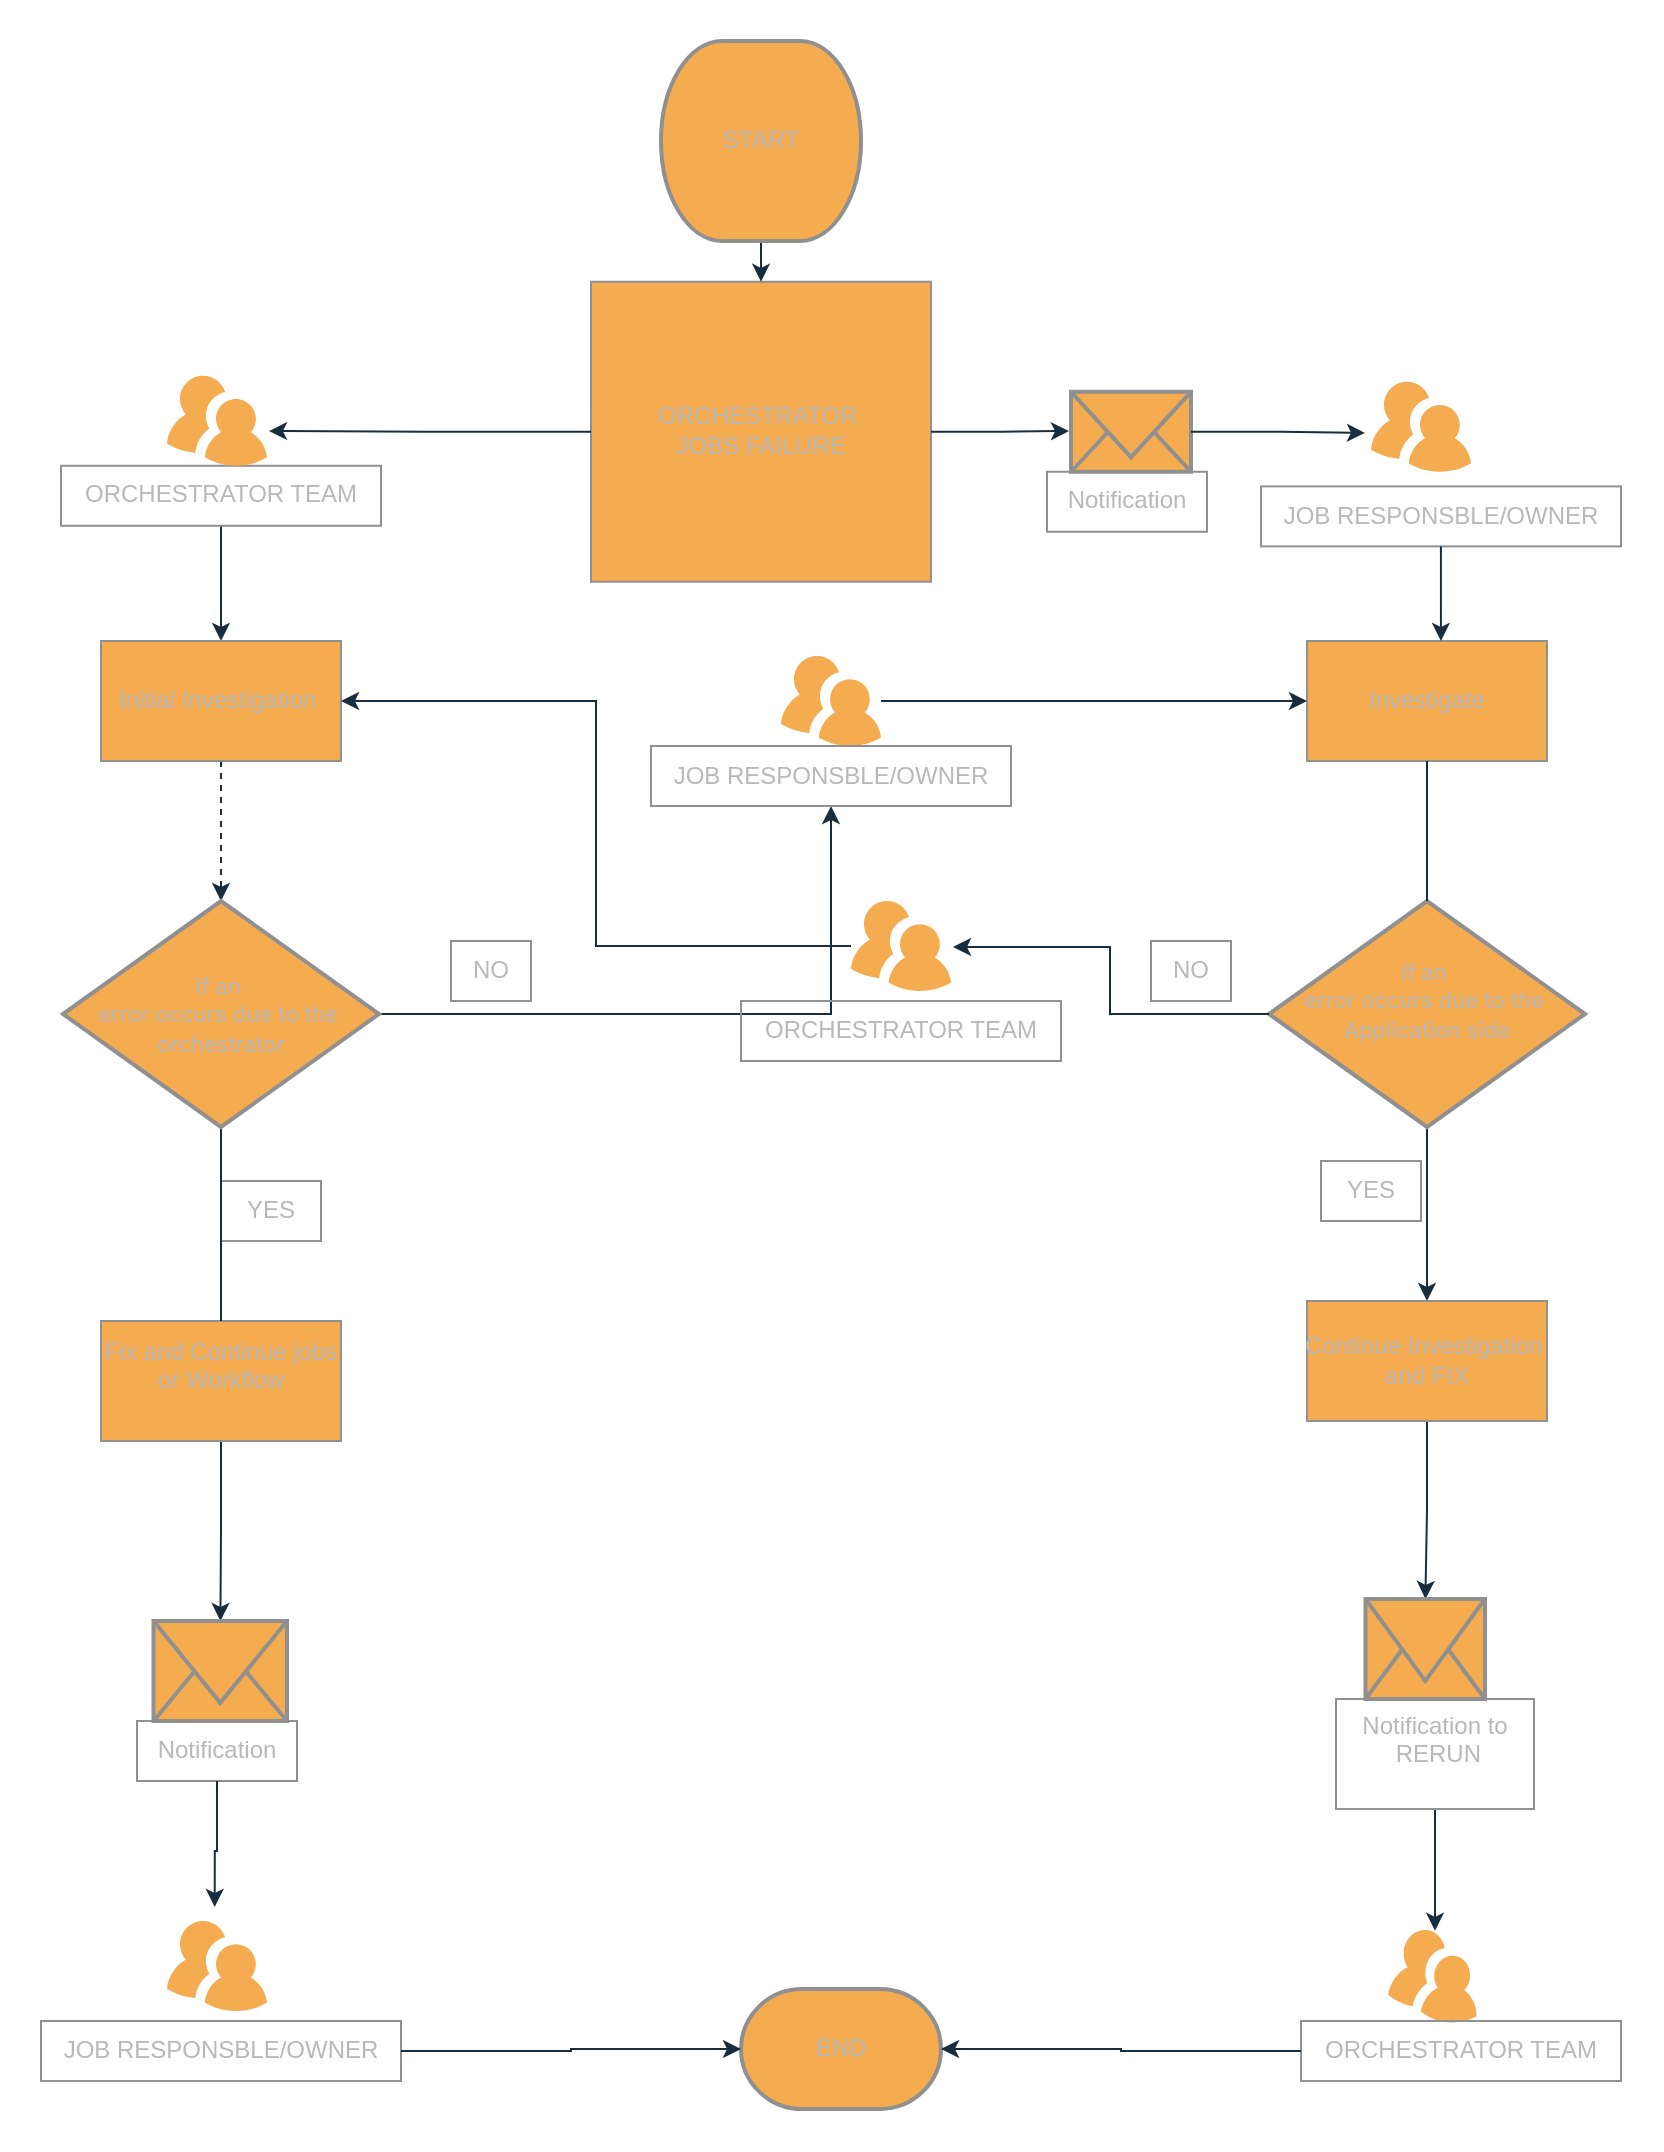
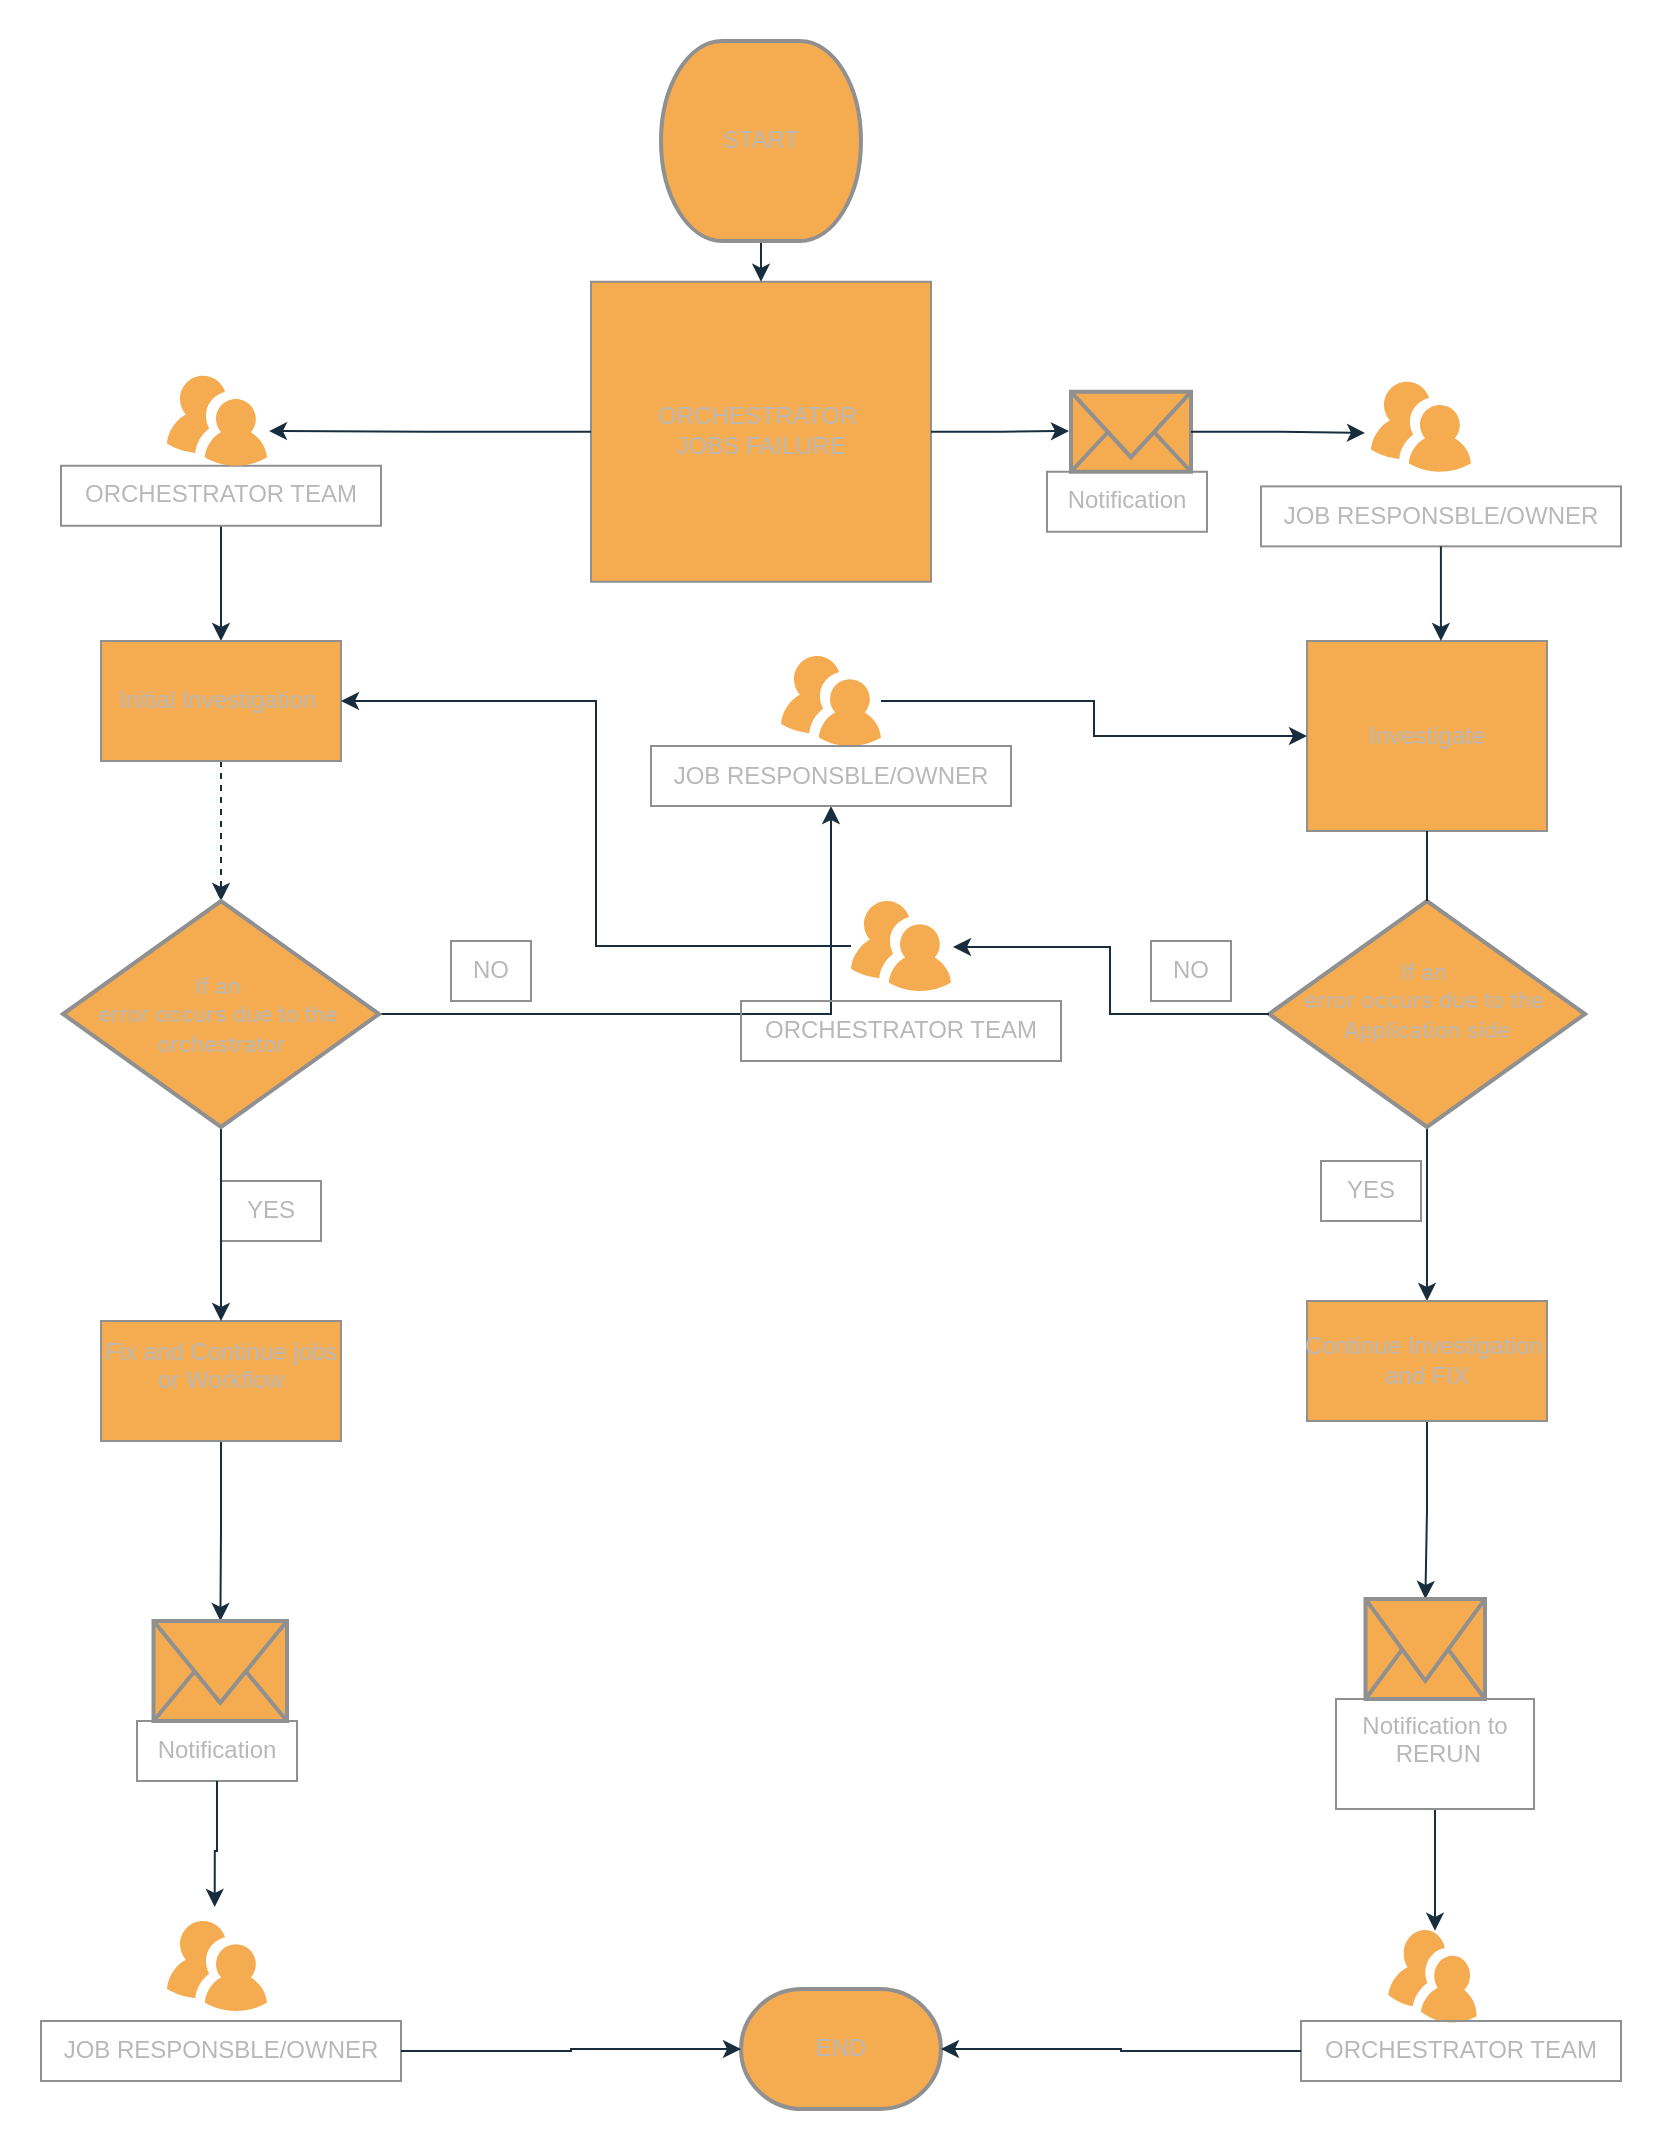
node "Investigate": size 240x120 -> 240x190
edge "If an error occurs due to the orchestrator" -- "Fix and Continue jobs or Workflow": arrowhead none -> classic
